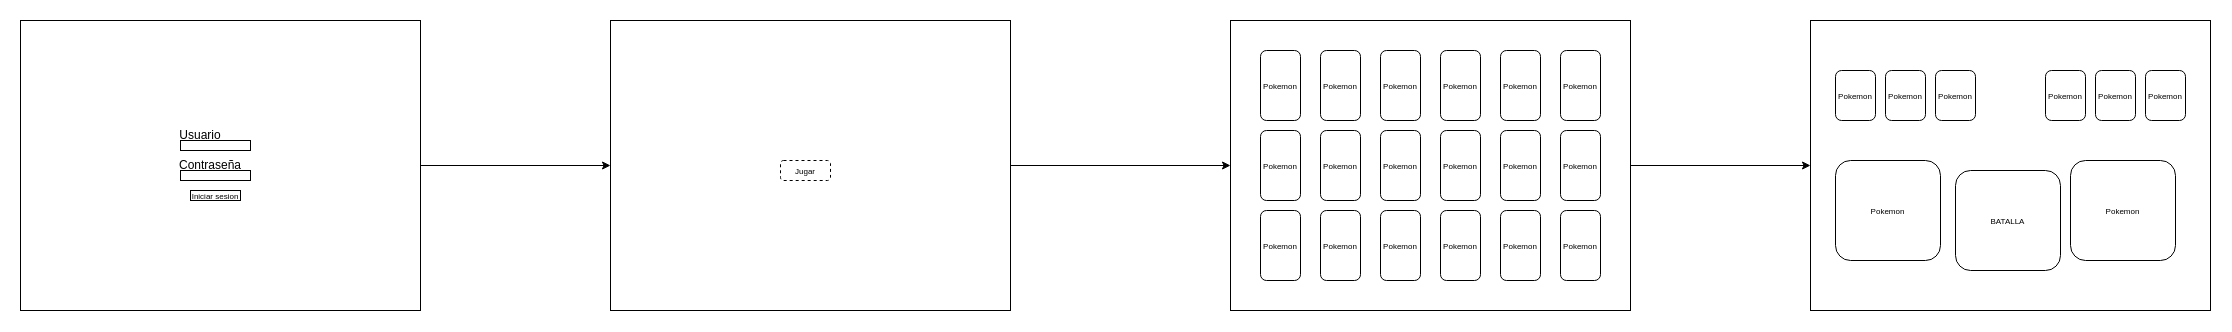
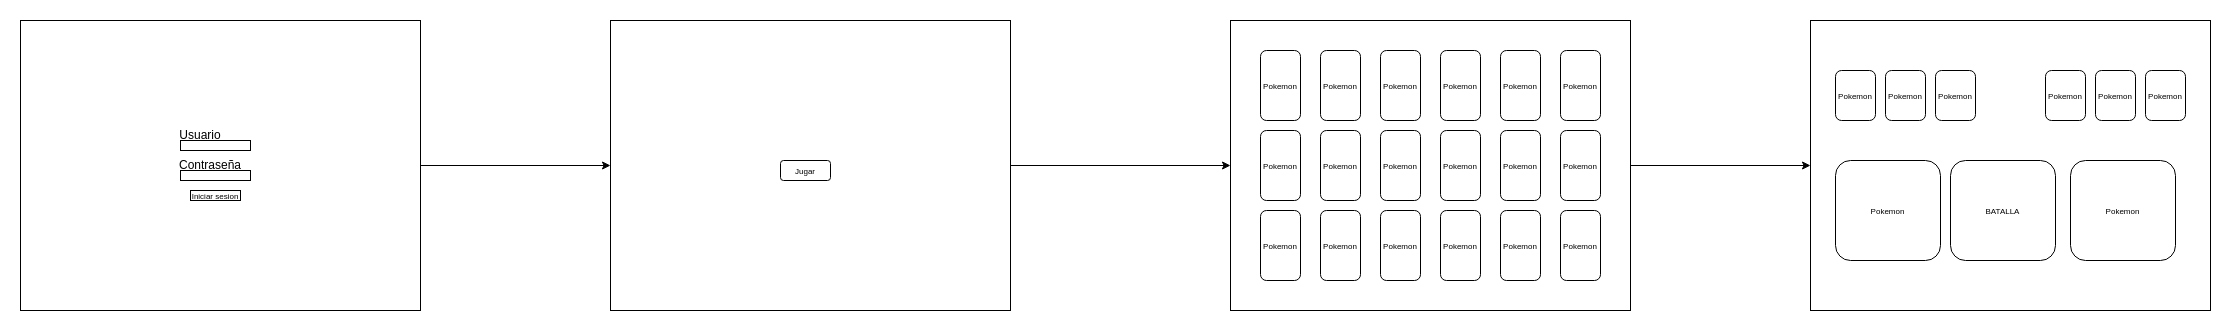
node "Jugar": style dashed -> solid
node "BATALLA": moved (2008, 221) -> (2003, 211)
